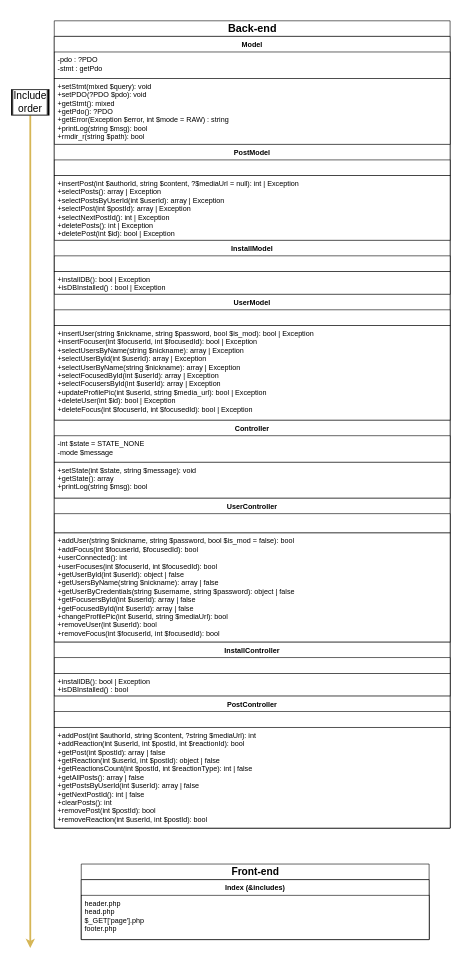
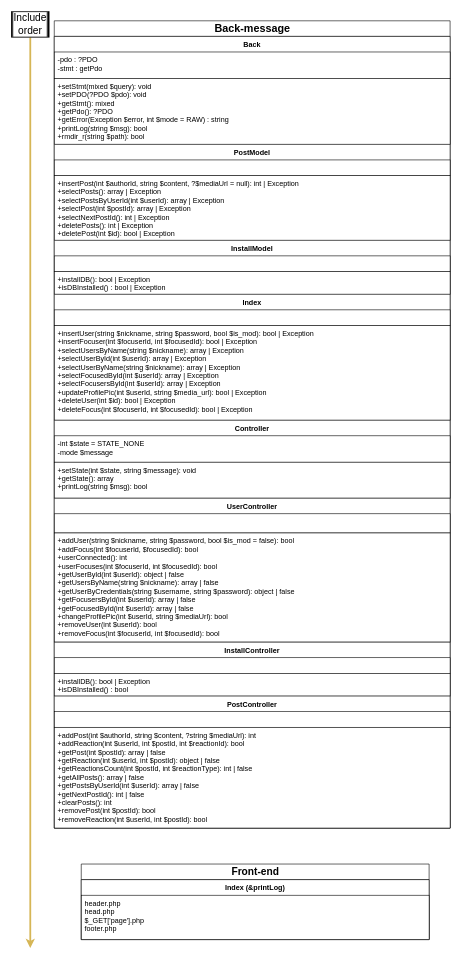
node "Back-end": label "Back-end" -> "Back-message"
node "Model": label "Model" -> "Back"
node "Include order": moved (30, 102) -> (30, 24)
node "UserModel": label "UserModel" -> "Index"
node "Index (&includes)": label "Index (&includes)" -> "Index (&printLog)"
